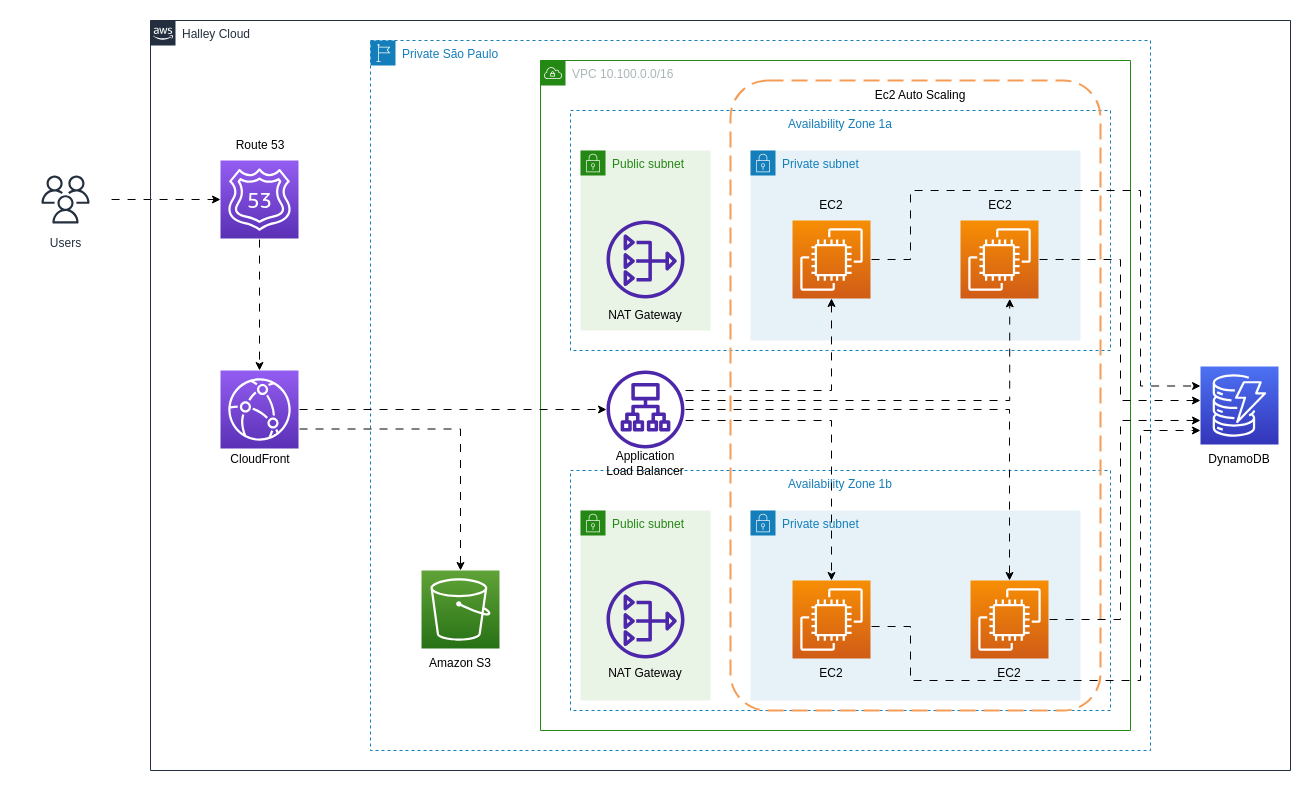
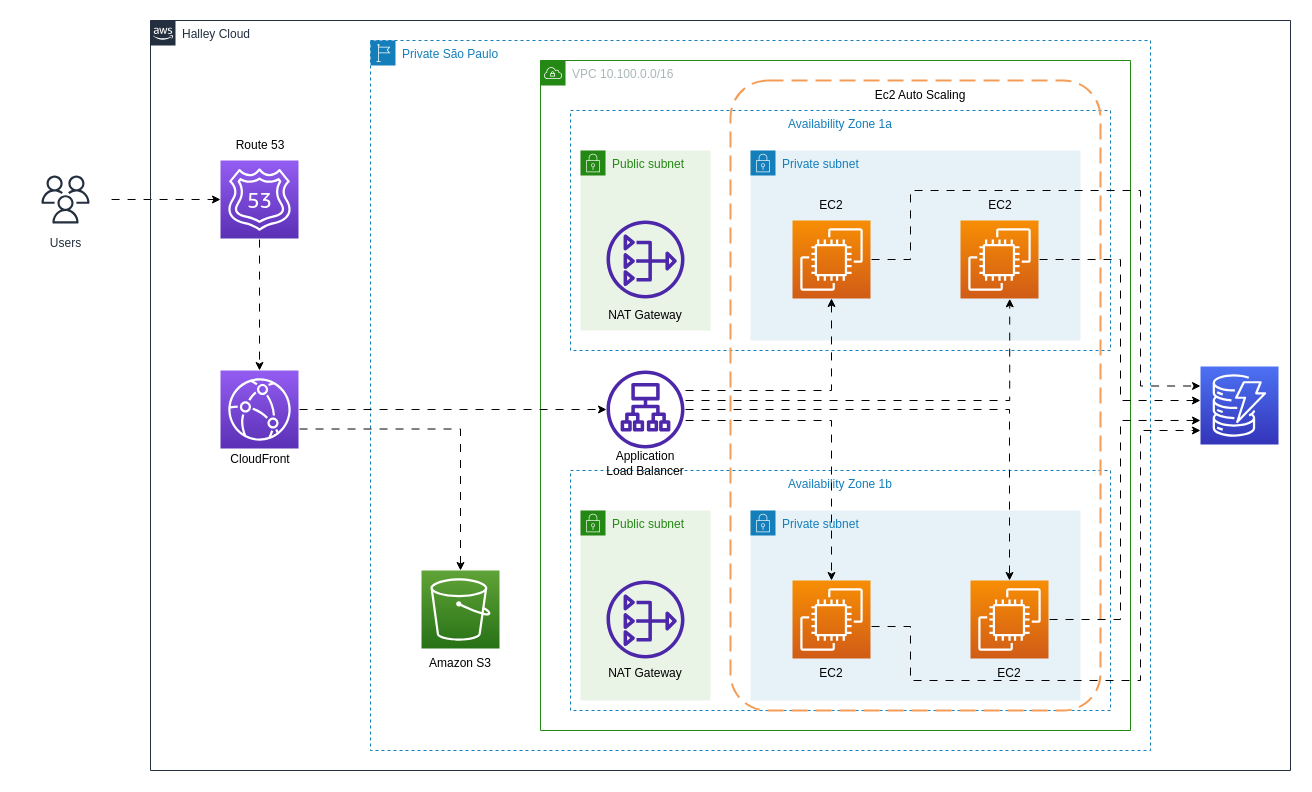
node "DynamoDB": removed
